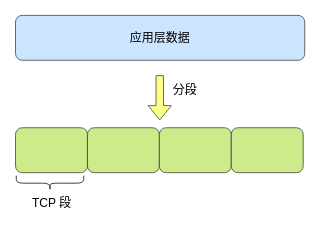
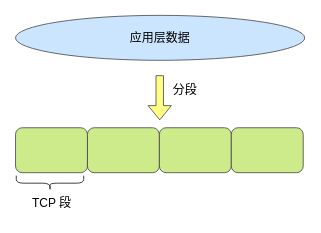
node "应用层数据": shape rounded rectangle -> ellipse
